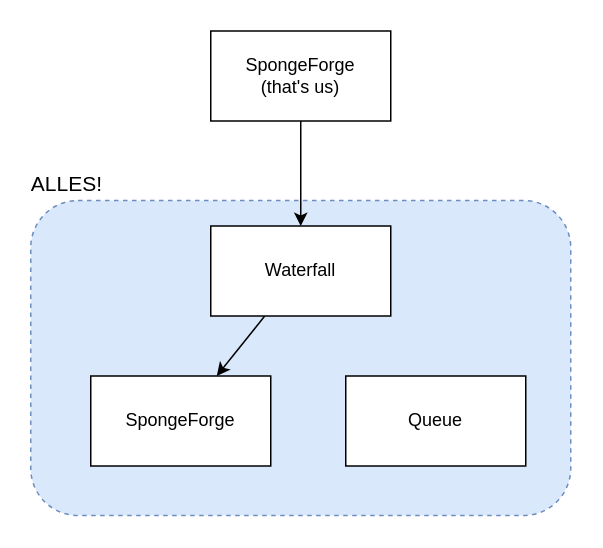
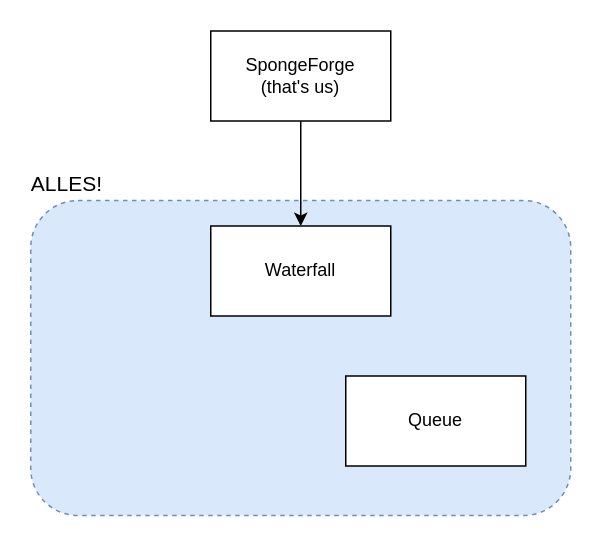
edge "Waterfall" -> "SpongeForge": removed
node "SpongeForge": removed
